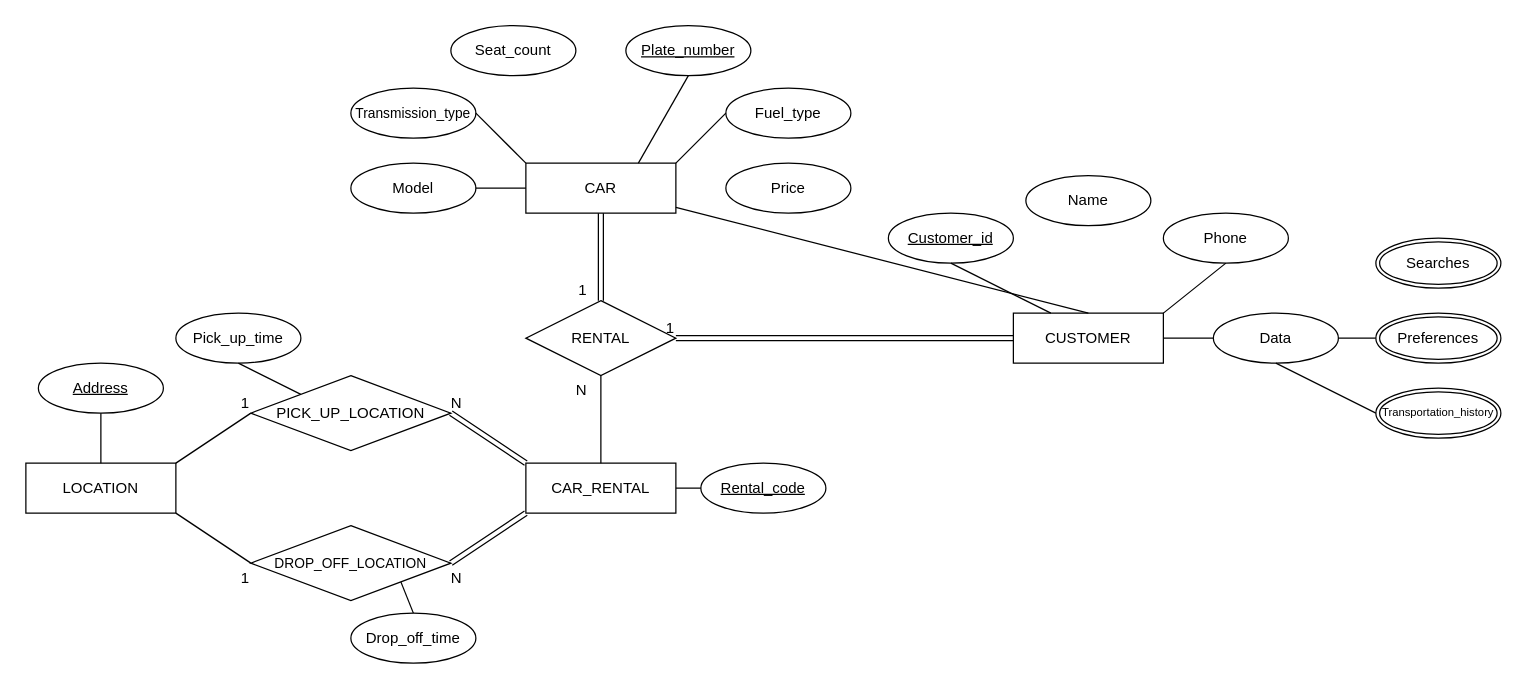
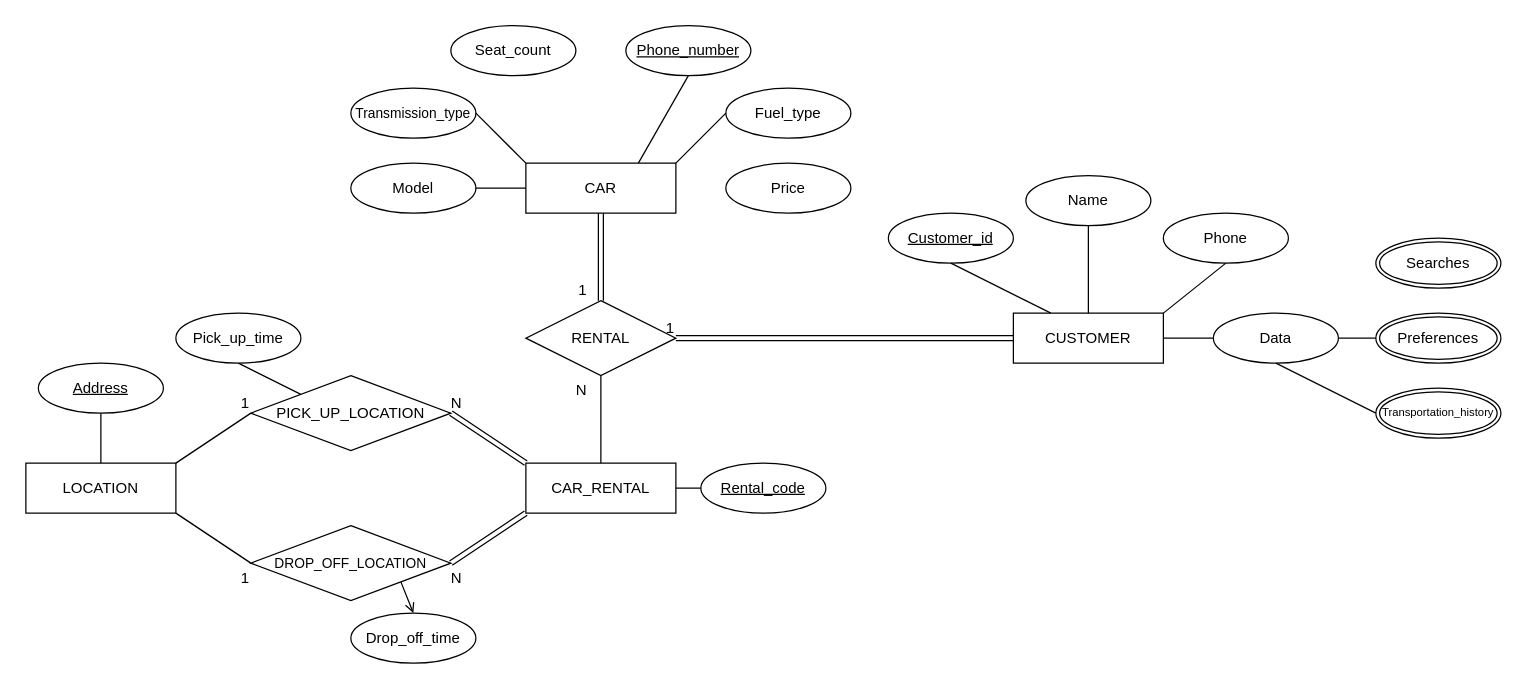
node "Plate_number": label "Plate_number" -> "Phone_number"
edge "CAR" -- "CUSTOMER": now "Name" -- "CUSTOMER"
edge "DROP_OFF_LOCATION" -- "Drop_off_time": arrowhead none -> open
